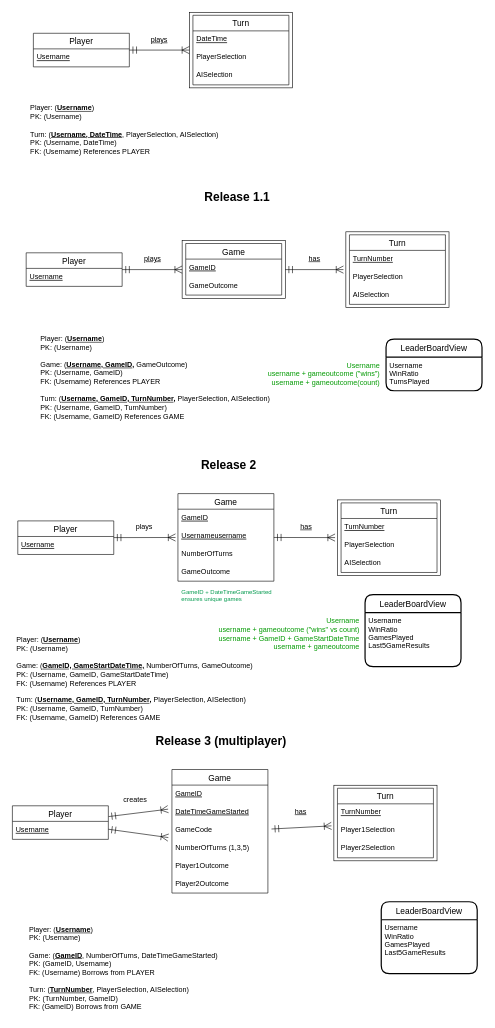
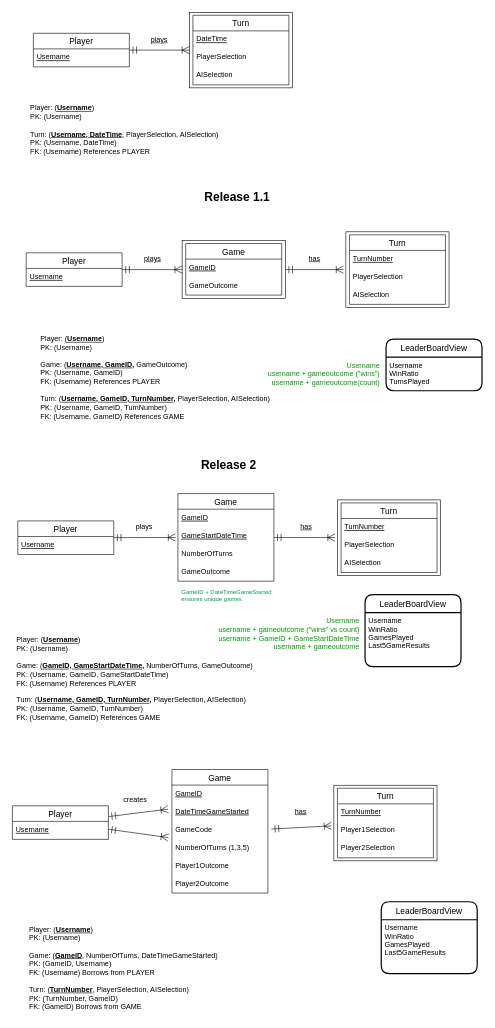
node "Usernameusername": label "Usernameusername" -> "GameStartDateTime"
node "Release 3 (multiplayer)": removed
